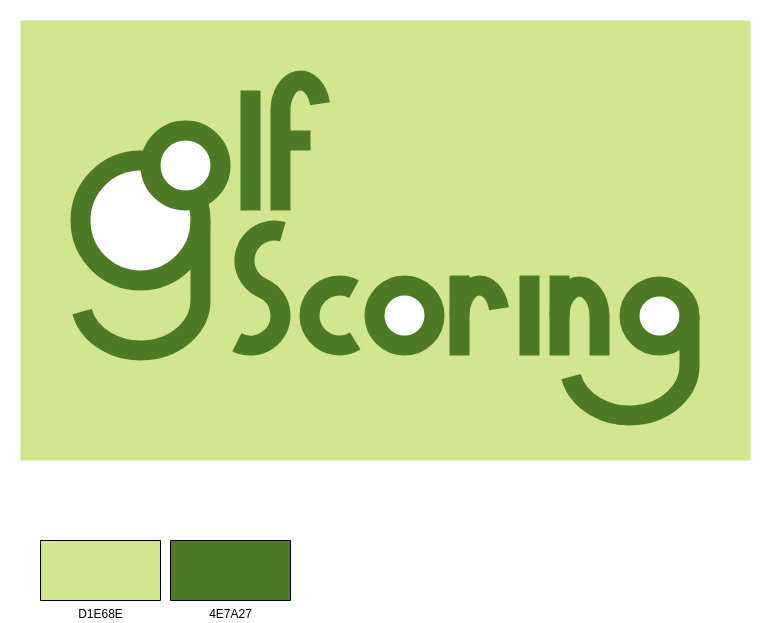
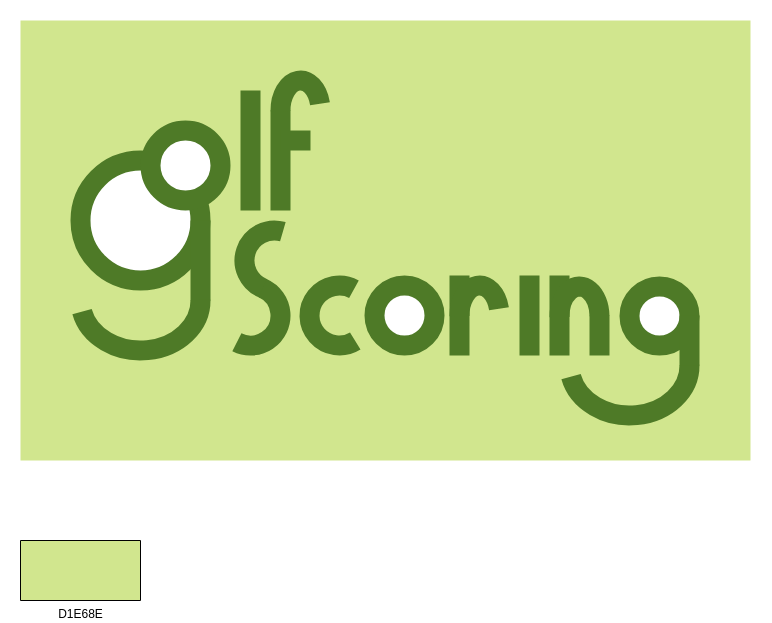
node "D1E68E": moved (101, 571) -> (81, 571)
node "4E7A27": removed
